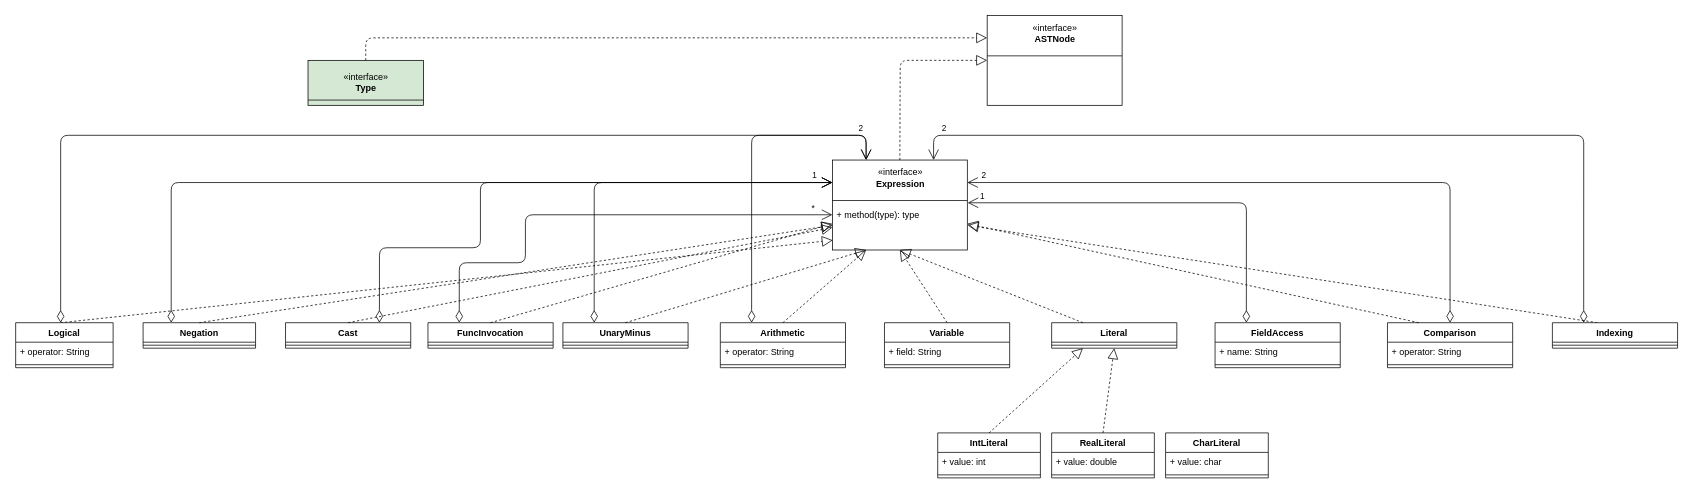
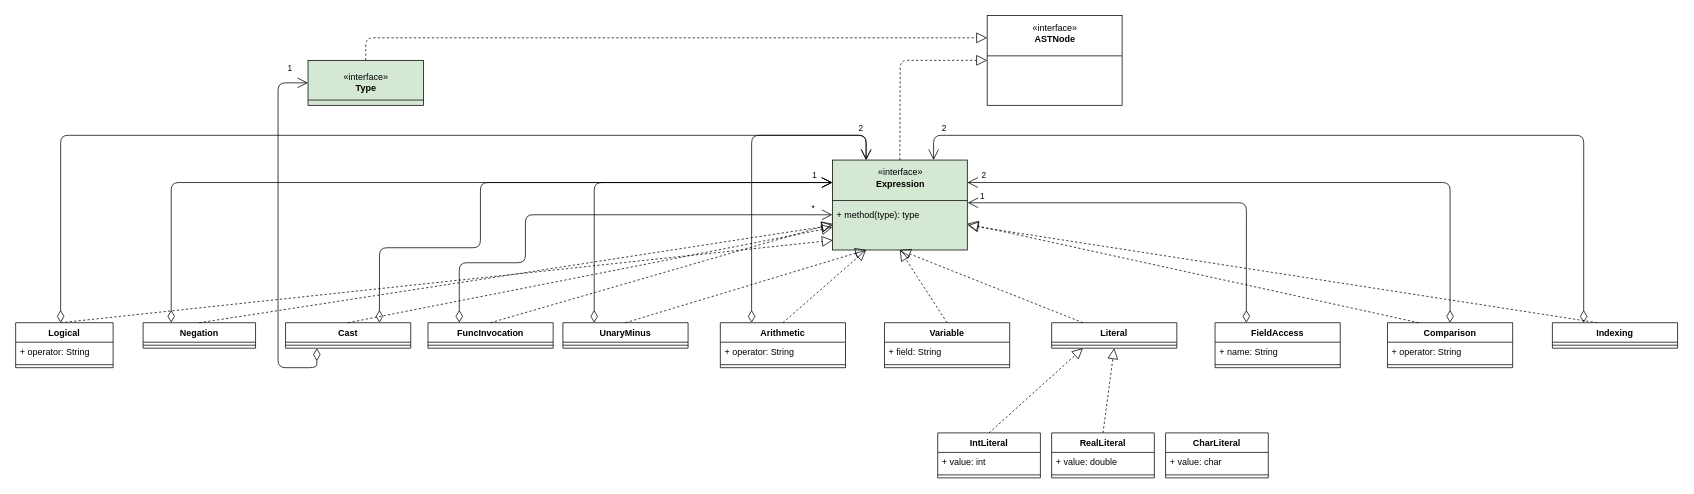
node "«interface» Expression": fillcolor #ffffff -> #d5e8d4
edge "«interface» Type" -- "Cast": added, label "1"
